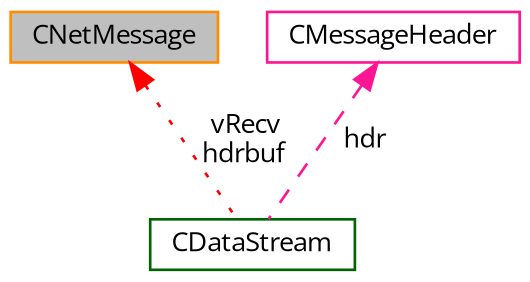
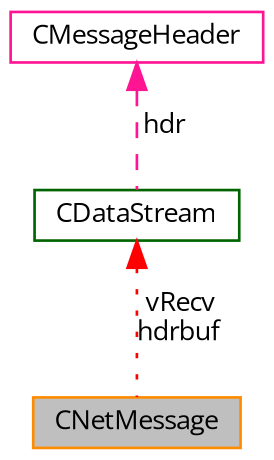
edge "CDataStream" -> "CNetMessage": reversed
